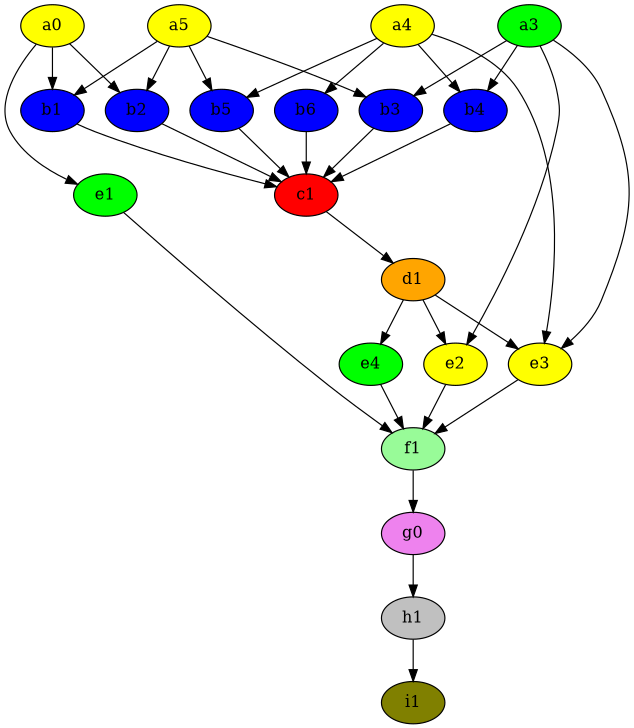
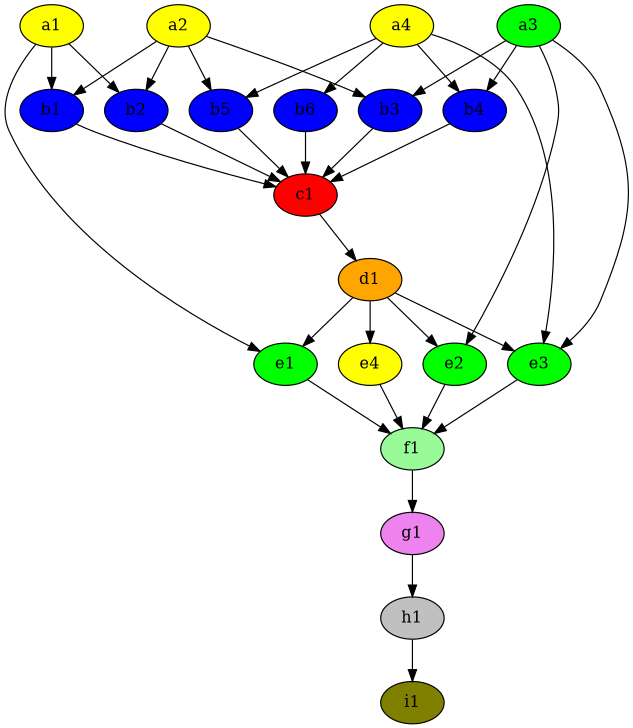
node "a0": label "a0" -> "a1"
node "a5": label "a5" -> "a2"
edge "d1" -> "e1": added
node "e4": fillcolor green -> yellow
node "e2": fillcolor yellow -> green
node "e3": fillcolor yellow -> green
node "g0": label "g0" -> "g1"
